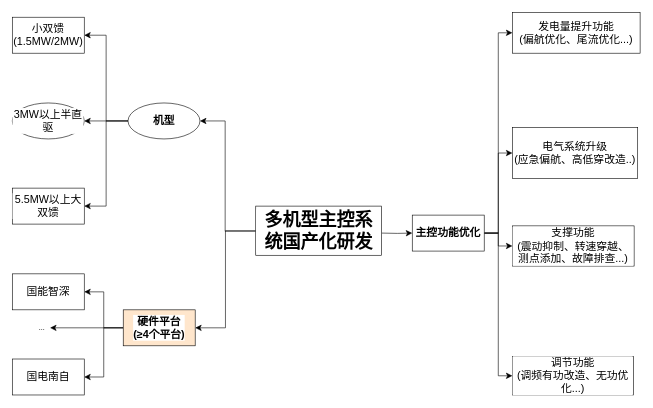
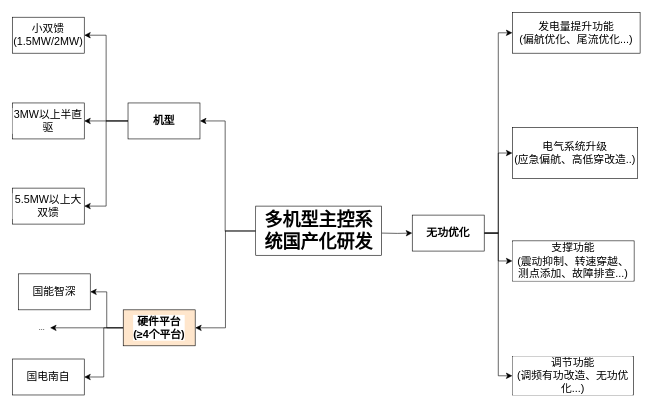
node "3MW以上半直驱": shape ellipse -> rectangle
node "机型": shape ellipse -> rectangle
node "主控功能优化": label "主控功能优化" -> "无功优化"
node "支撑功能 (震动抑制、转速穿越、测点添加、故障排查...)": moved (574, 246) -> (574, 261)
node "国能智深": moved (48, 292) -> (54, 292)
